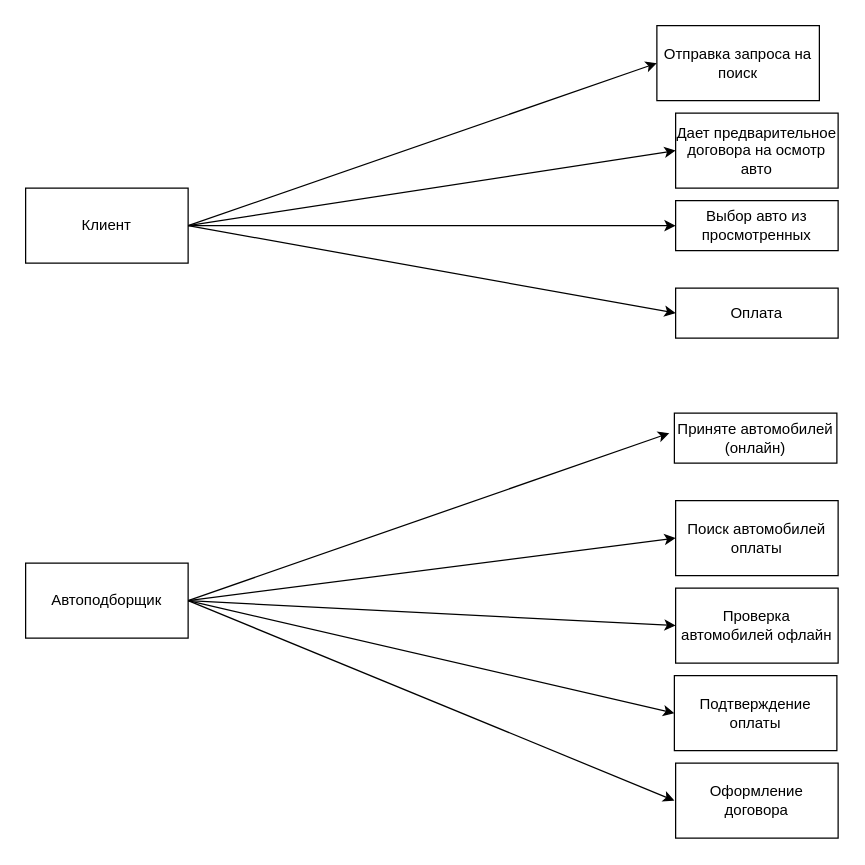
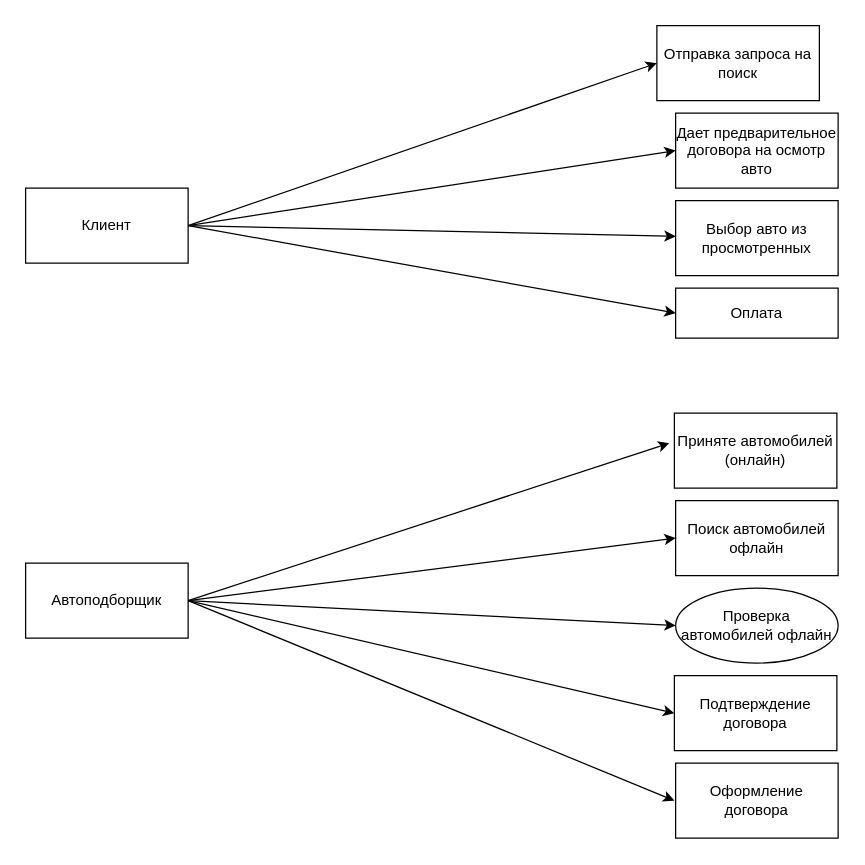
node "Выбор авто из просмотренных": size 163x50 -> 163x75
node "Приняте автомобилей (онлайн)": size 163x50 -> 163x75
node "Поиск автомобилей оплаты": label "Поиск автомобилей оплаты" -> "Поиск автомобилей офлайн"
node "Проверка автомобилей офлайн": shape rectangle -> ellipse
node "Подтверждение оплаты": label "Подтверждение оплаты" -> "Подтверждение договора"
